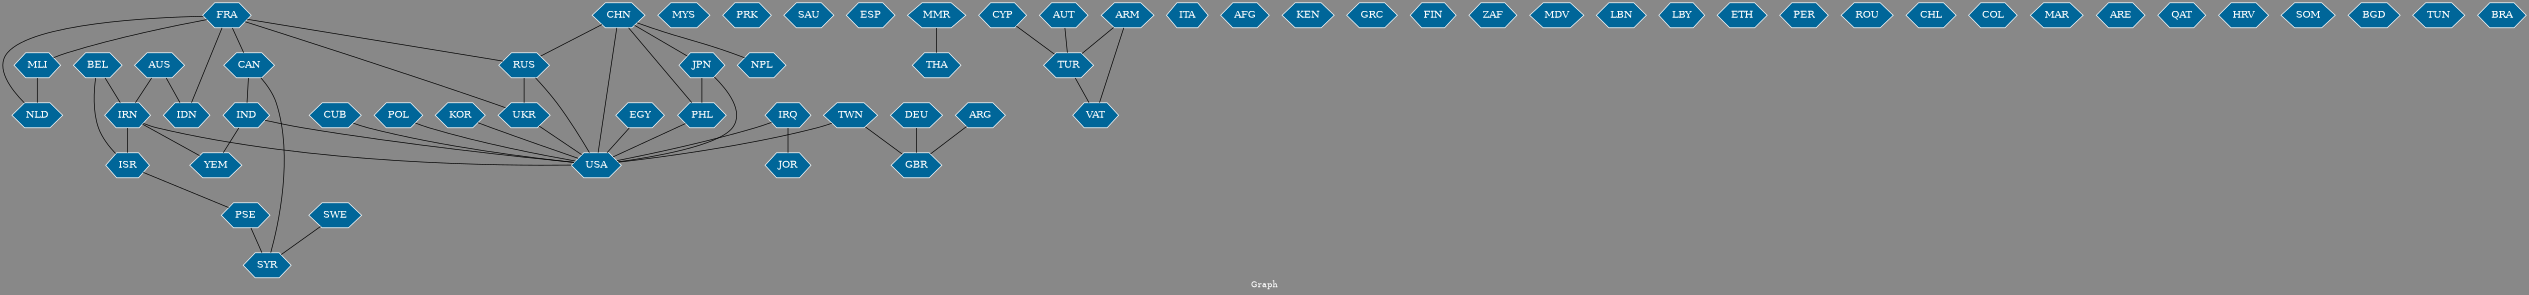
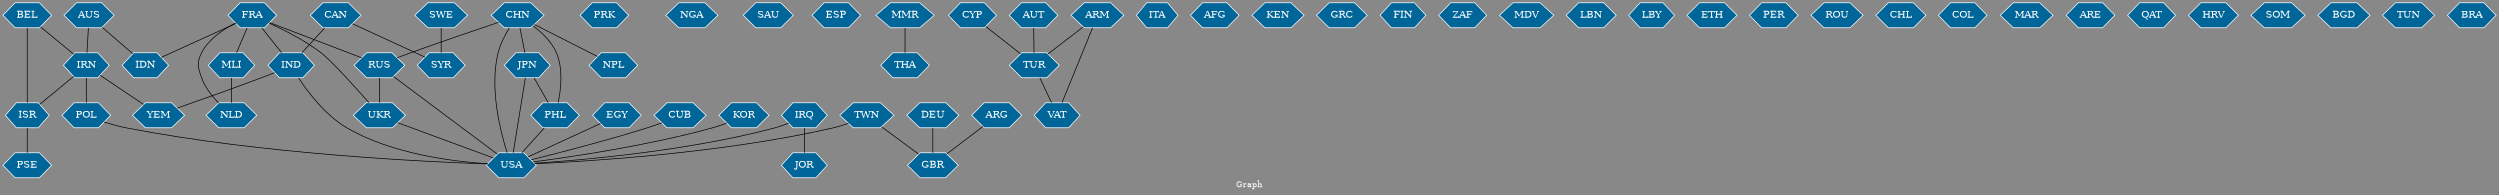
node "MYS": removed
node "NGA": added
edge "FRA" -- "CAN": now "FRA" -- "IND"
edge "IRN" -- "USA": now "IRN" -- "POL"
edge "PSE" -- "SYR": removed
